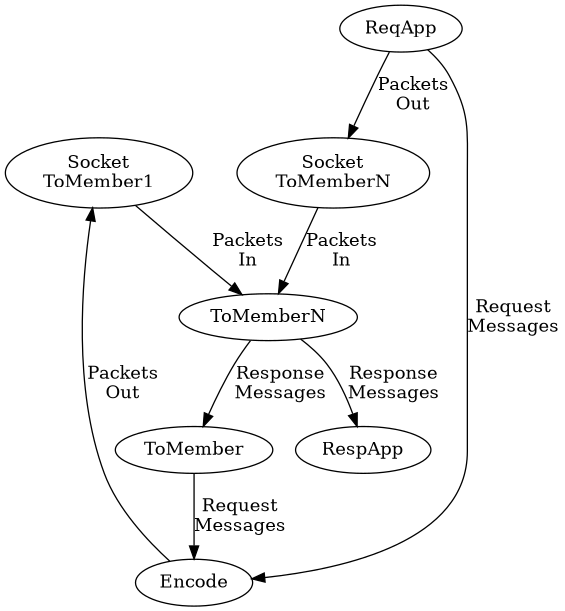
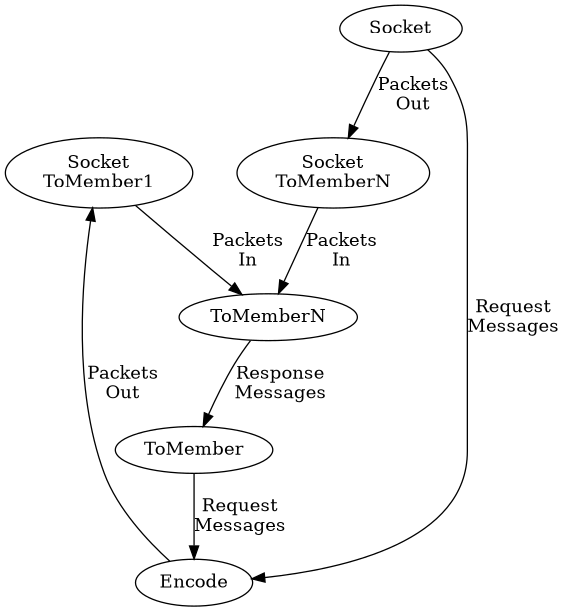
node "ReqApp": label "ReqApp" -> "Socket"
node "RespApp": removed
